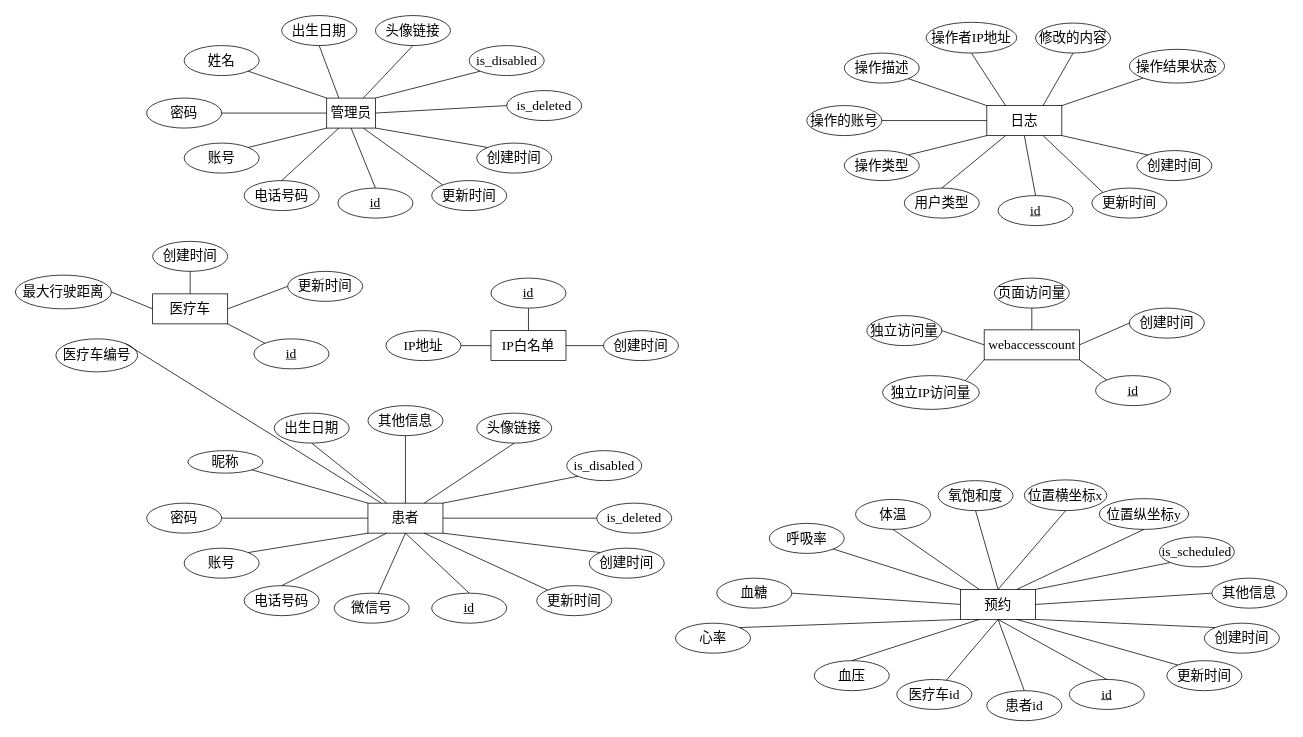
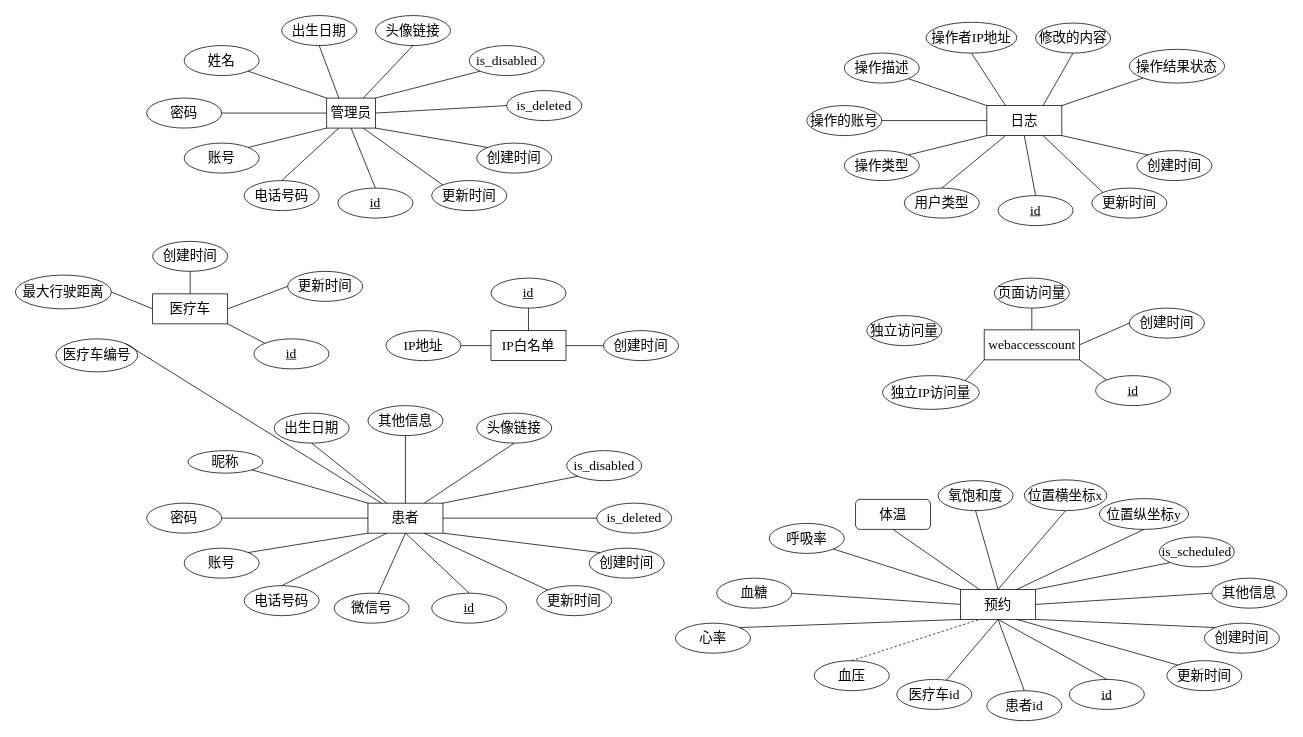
edge "独立访问量" -- "webaccesscount": removed
node "体温": shape ellipse -> rounded rectangle
edge "预约" -- "血压": style solid -> dashed
